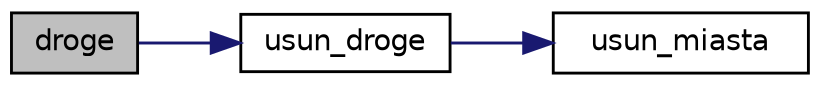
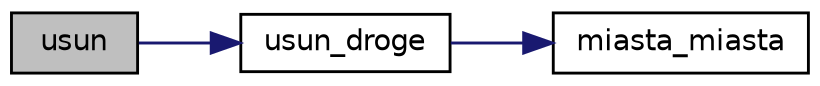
node "droge": label "droge" -> "usun"
node "usun_miasta": label "usun_miasta" -> "miasta_miasta"
